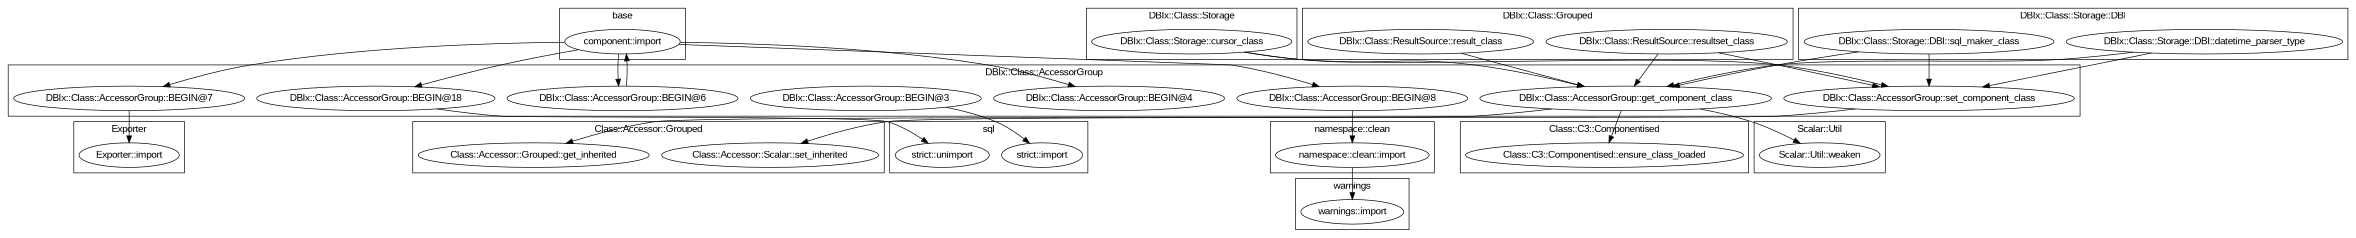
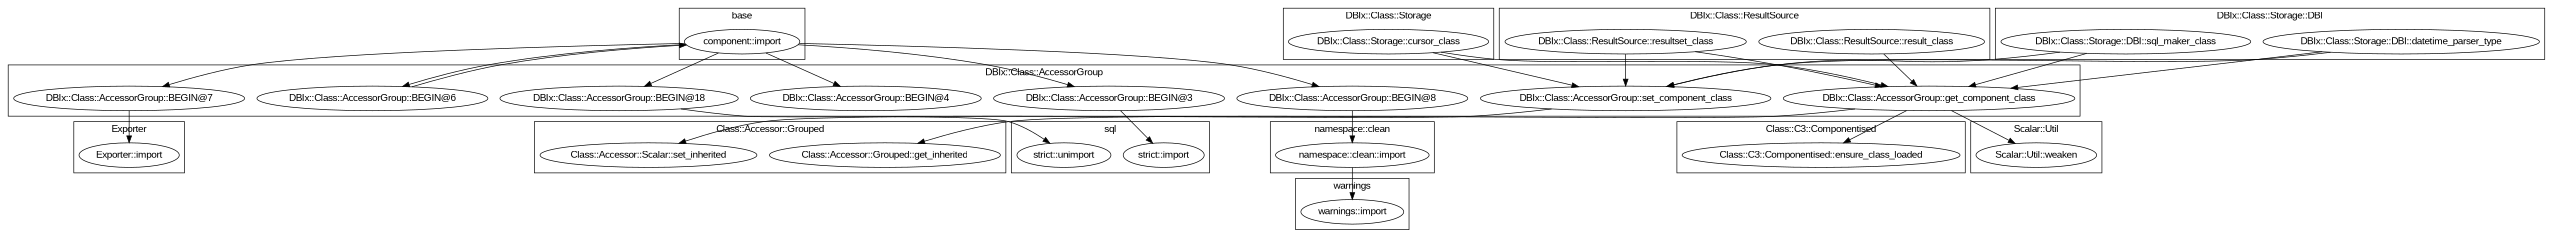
cluster "DBIx::Class::Grouped": label "DBIx::Class::Grouped" -> "DBIx::Class::ResultSource"
edge "component::import" -> "DBIx::Class::AccessorGroup::BEGIN@3": added
